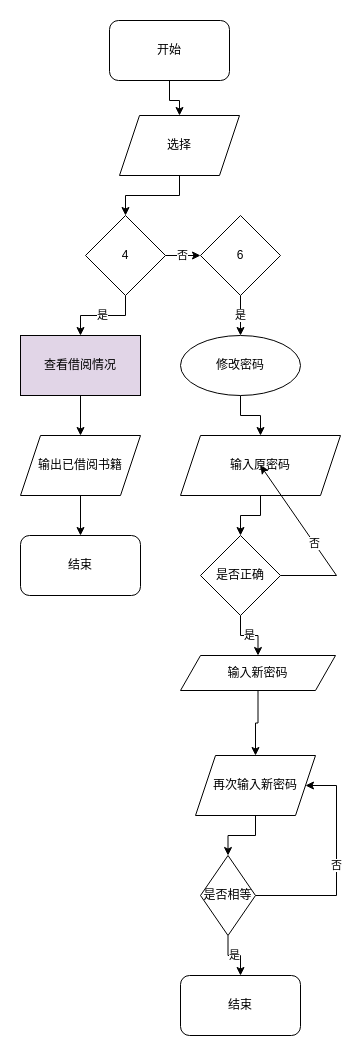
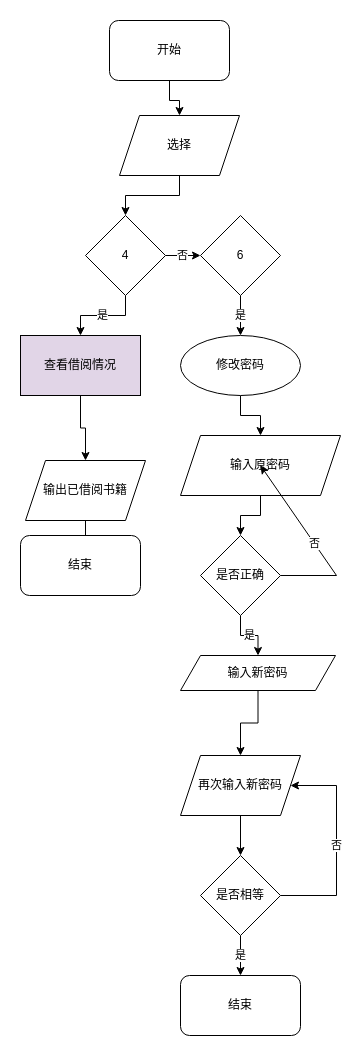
node "输出已借阅书籍": moved (81, 466) -> (86, 491)
node "再次输入新密码": moved (256, 786) -> (241, 786)
node "是否相等": size 55x80 -> 80x80
